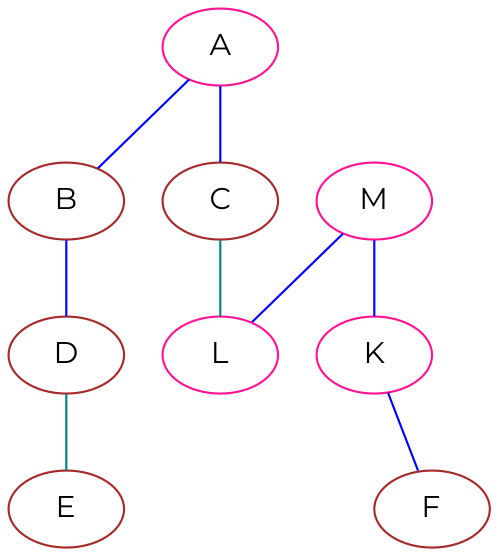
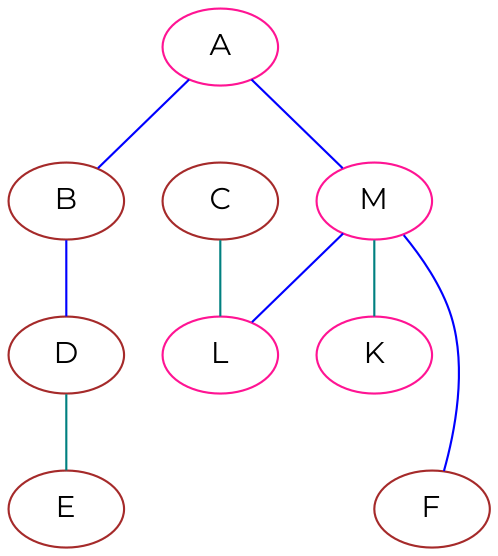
edge "A" -- "C": now "A" -- "M"
edge "M" -- "K": color blue -> teal
edge "K" -- "F": now "M" -- "F"
